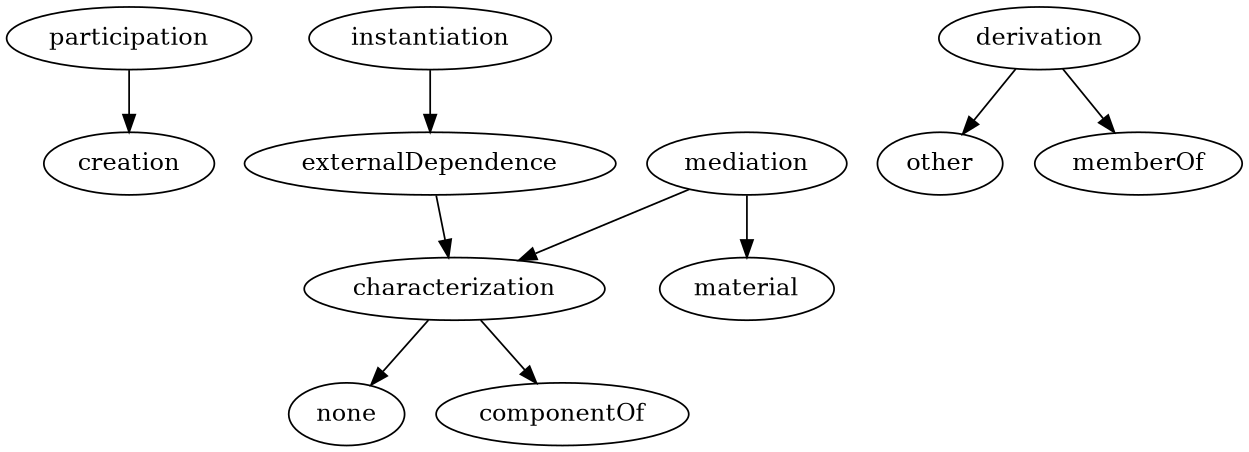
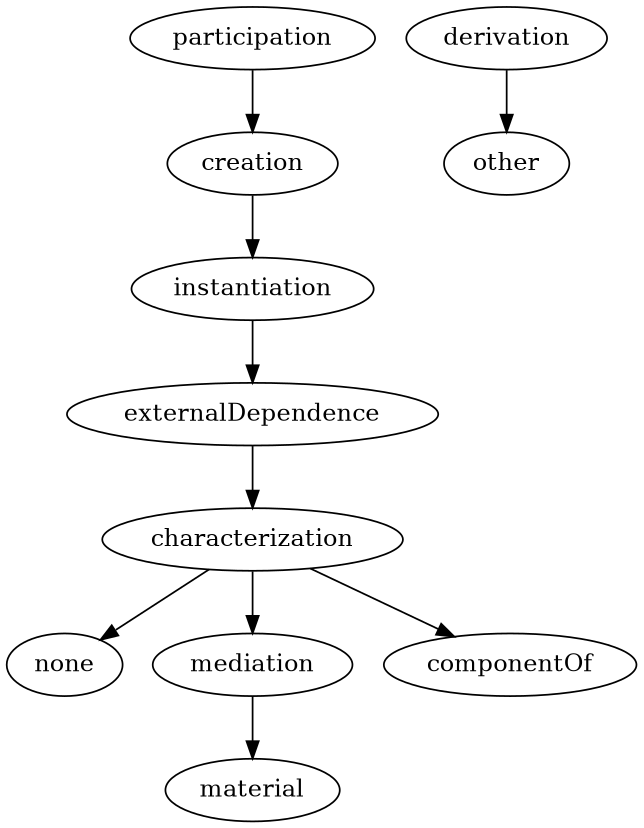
node "memberOf": removed
edge "creation" -> "instantiation": added
edge "mediation" -> "characterization": reversed
